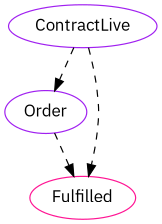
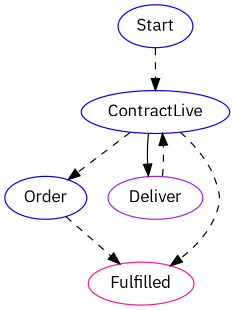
node "ContractLive": color purple -> blue
node "Start": added
node "Order": color purple -> blue
node "Deliver": added
